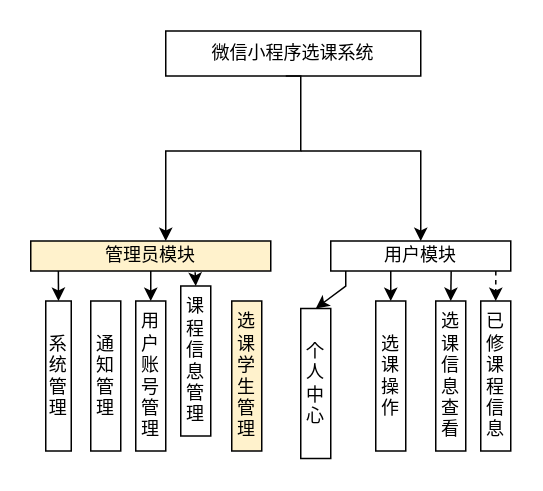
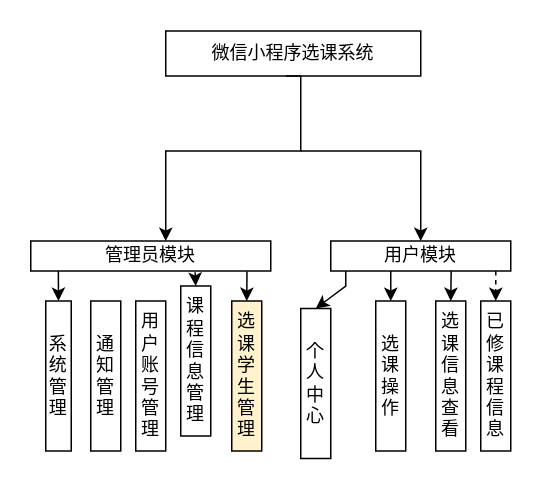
node "管理员模块": fillcolor #fff2cc -> #ffffff
edge "管理员模块" -> "用户账号管理": removed
edge "管理员模块" -> "选课学生管理": added
